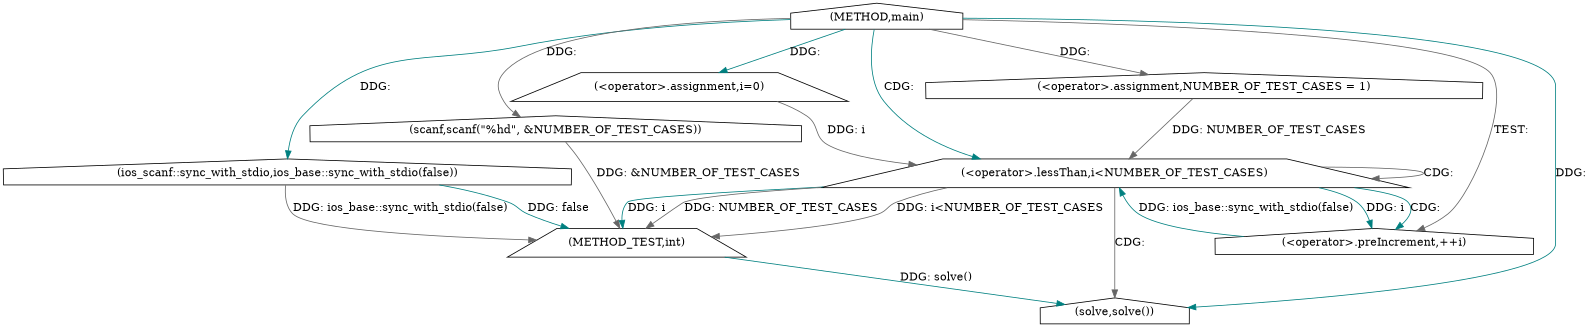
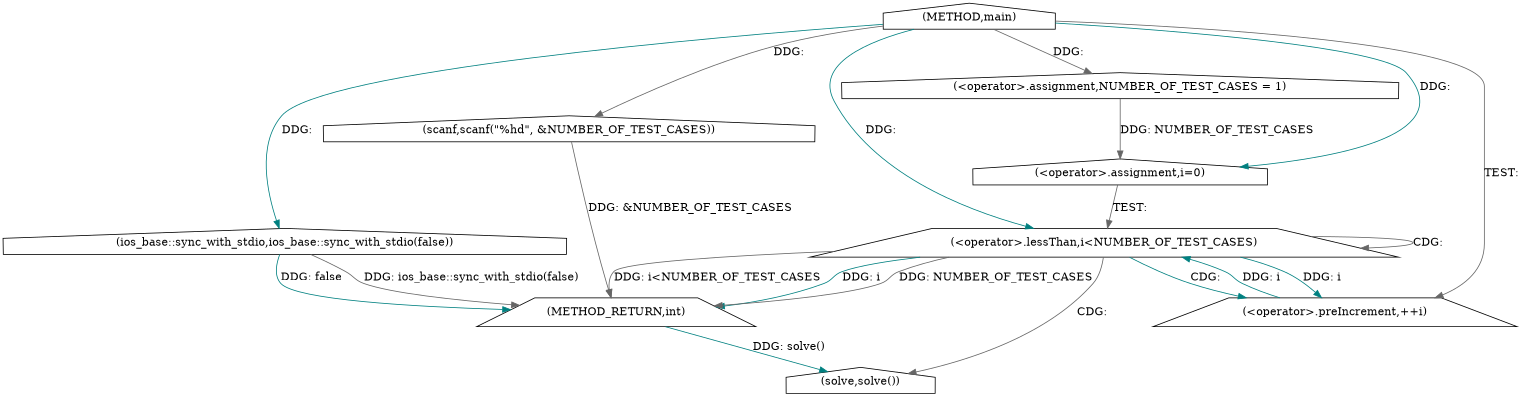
edge "(METHOD,main)" -> "(solve,solve())": removed, label "DDG:"
node "(<operator>.assignment,i=0)": shape trapezium -> house
edge "(METHOD,main)" -> "(<operator>.lessThan,i<NUMBER_OF_TEST_CASES)": label "CDG: " -> "DDG: "
edge "(<operator>.assignment,NUMBER_OF_TEST_CASES = 1)" -> "(<operator>.lessThan,i<NUMBER_OF_TEST_CASES)": now "(<operator>.assignment,NUMBER_OF_TEST_CASES = 1)" -> "(<operator>.assignment,i=0)"
edge "(<operator>.assignment,i=0)" -> "(<operator>.lessThan,i<NUMBER_OF_TEST_CASES)": label "DDG: i" -> "TEST: "
node "(ios_scanf::sync_with_stdio,ios_base::sync_with_stdio(false))": label "(ios_scanf::sync_with_stdio,ios_base::sync_with_stdio(false))" -> "(ios_base::sync_with_stdio,ios_base::sync_with_stdio(false))"
edge "(<operator>.preIncrement,++i)" -> "(<operator>.lessThan,i<NUMBER_OF_TEST_CASES)": label "DDG: ios_base::sync_with_stdio(false)" -> "DDG: i"
node "(METHOD_TEST,int)": label "(METHOD_TEST,int)" -> "(METHOD_RETURN,int)"
node "(<operator>.preIncrement,++i)": shape house -> trapezium
